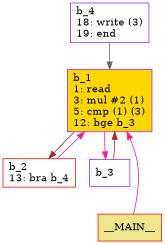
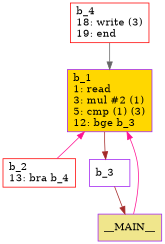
node "b_4 18: write (3) 19: end": color purple -> red
edge "b_1 1: read 3: mul #2 (1) 5: cmp (1) (3) 12: bge b_3" -> "b_2 13: bra b_4": removed
edge "b_1 1: read 3: mul #2 (1) 5: cmp (1) (3) 12: bge b_3" -> "b_3": color deeppink -> brown
edge "b_3" -> "b_1 1: read 3: mul #2 (1) 5: cmp (1) (3) 12: bge b_3": now "b_3" -> "__MAIN__"
node "__MAIN__": color red -> purple
